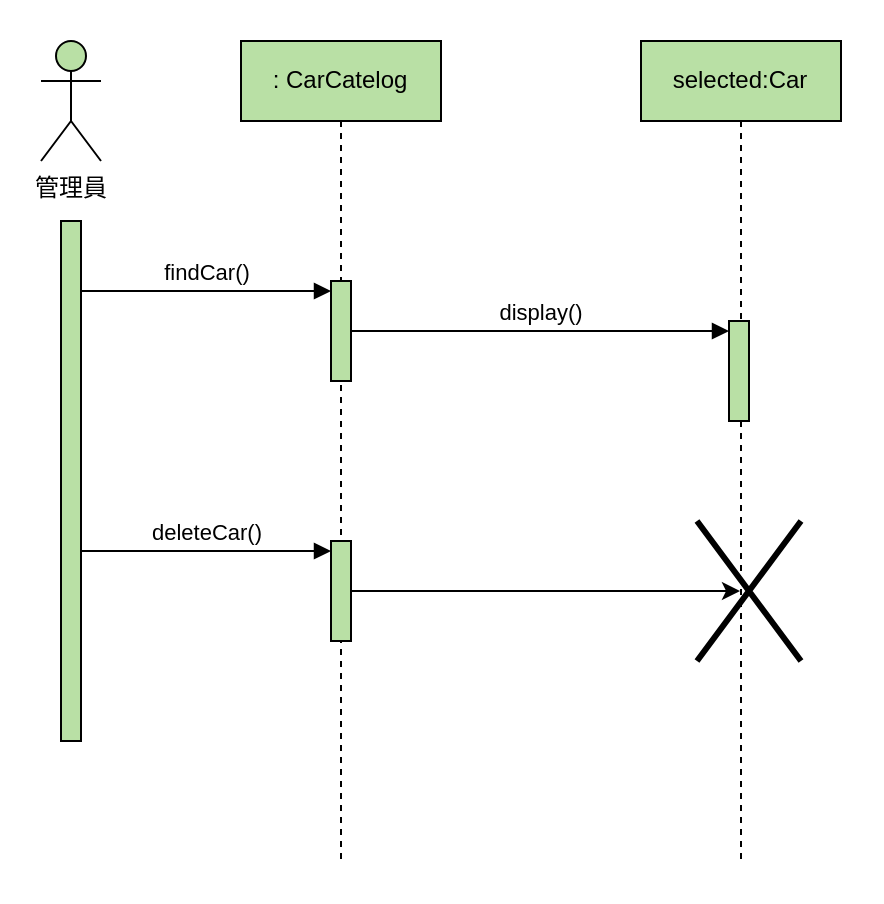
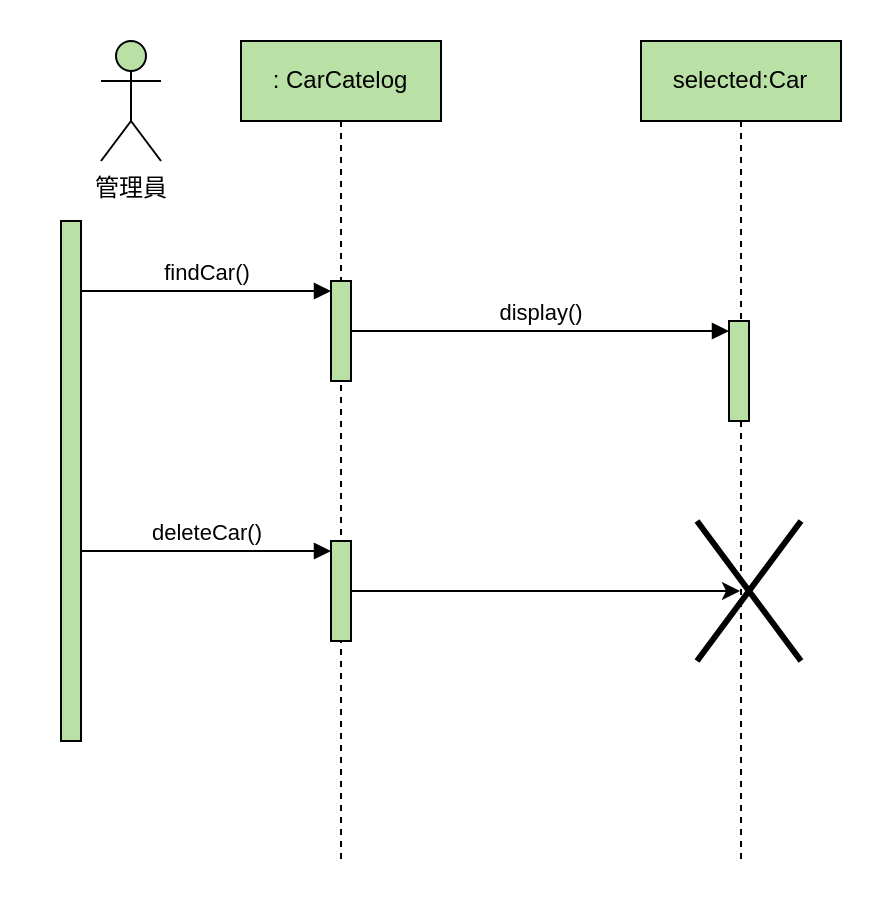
node "管理員": moved (71, 101) -> (131, 101)
